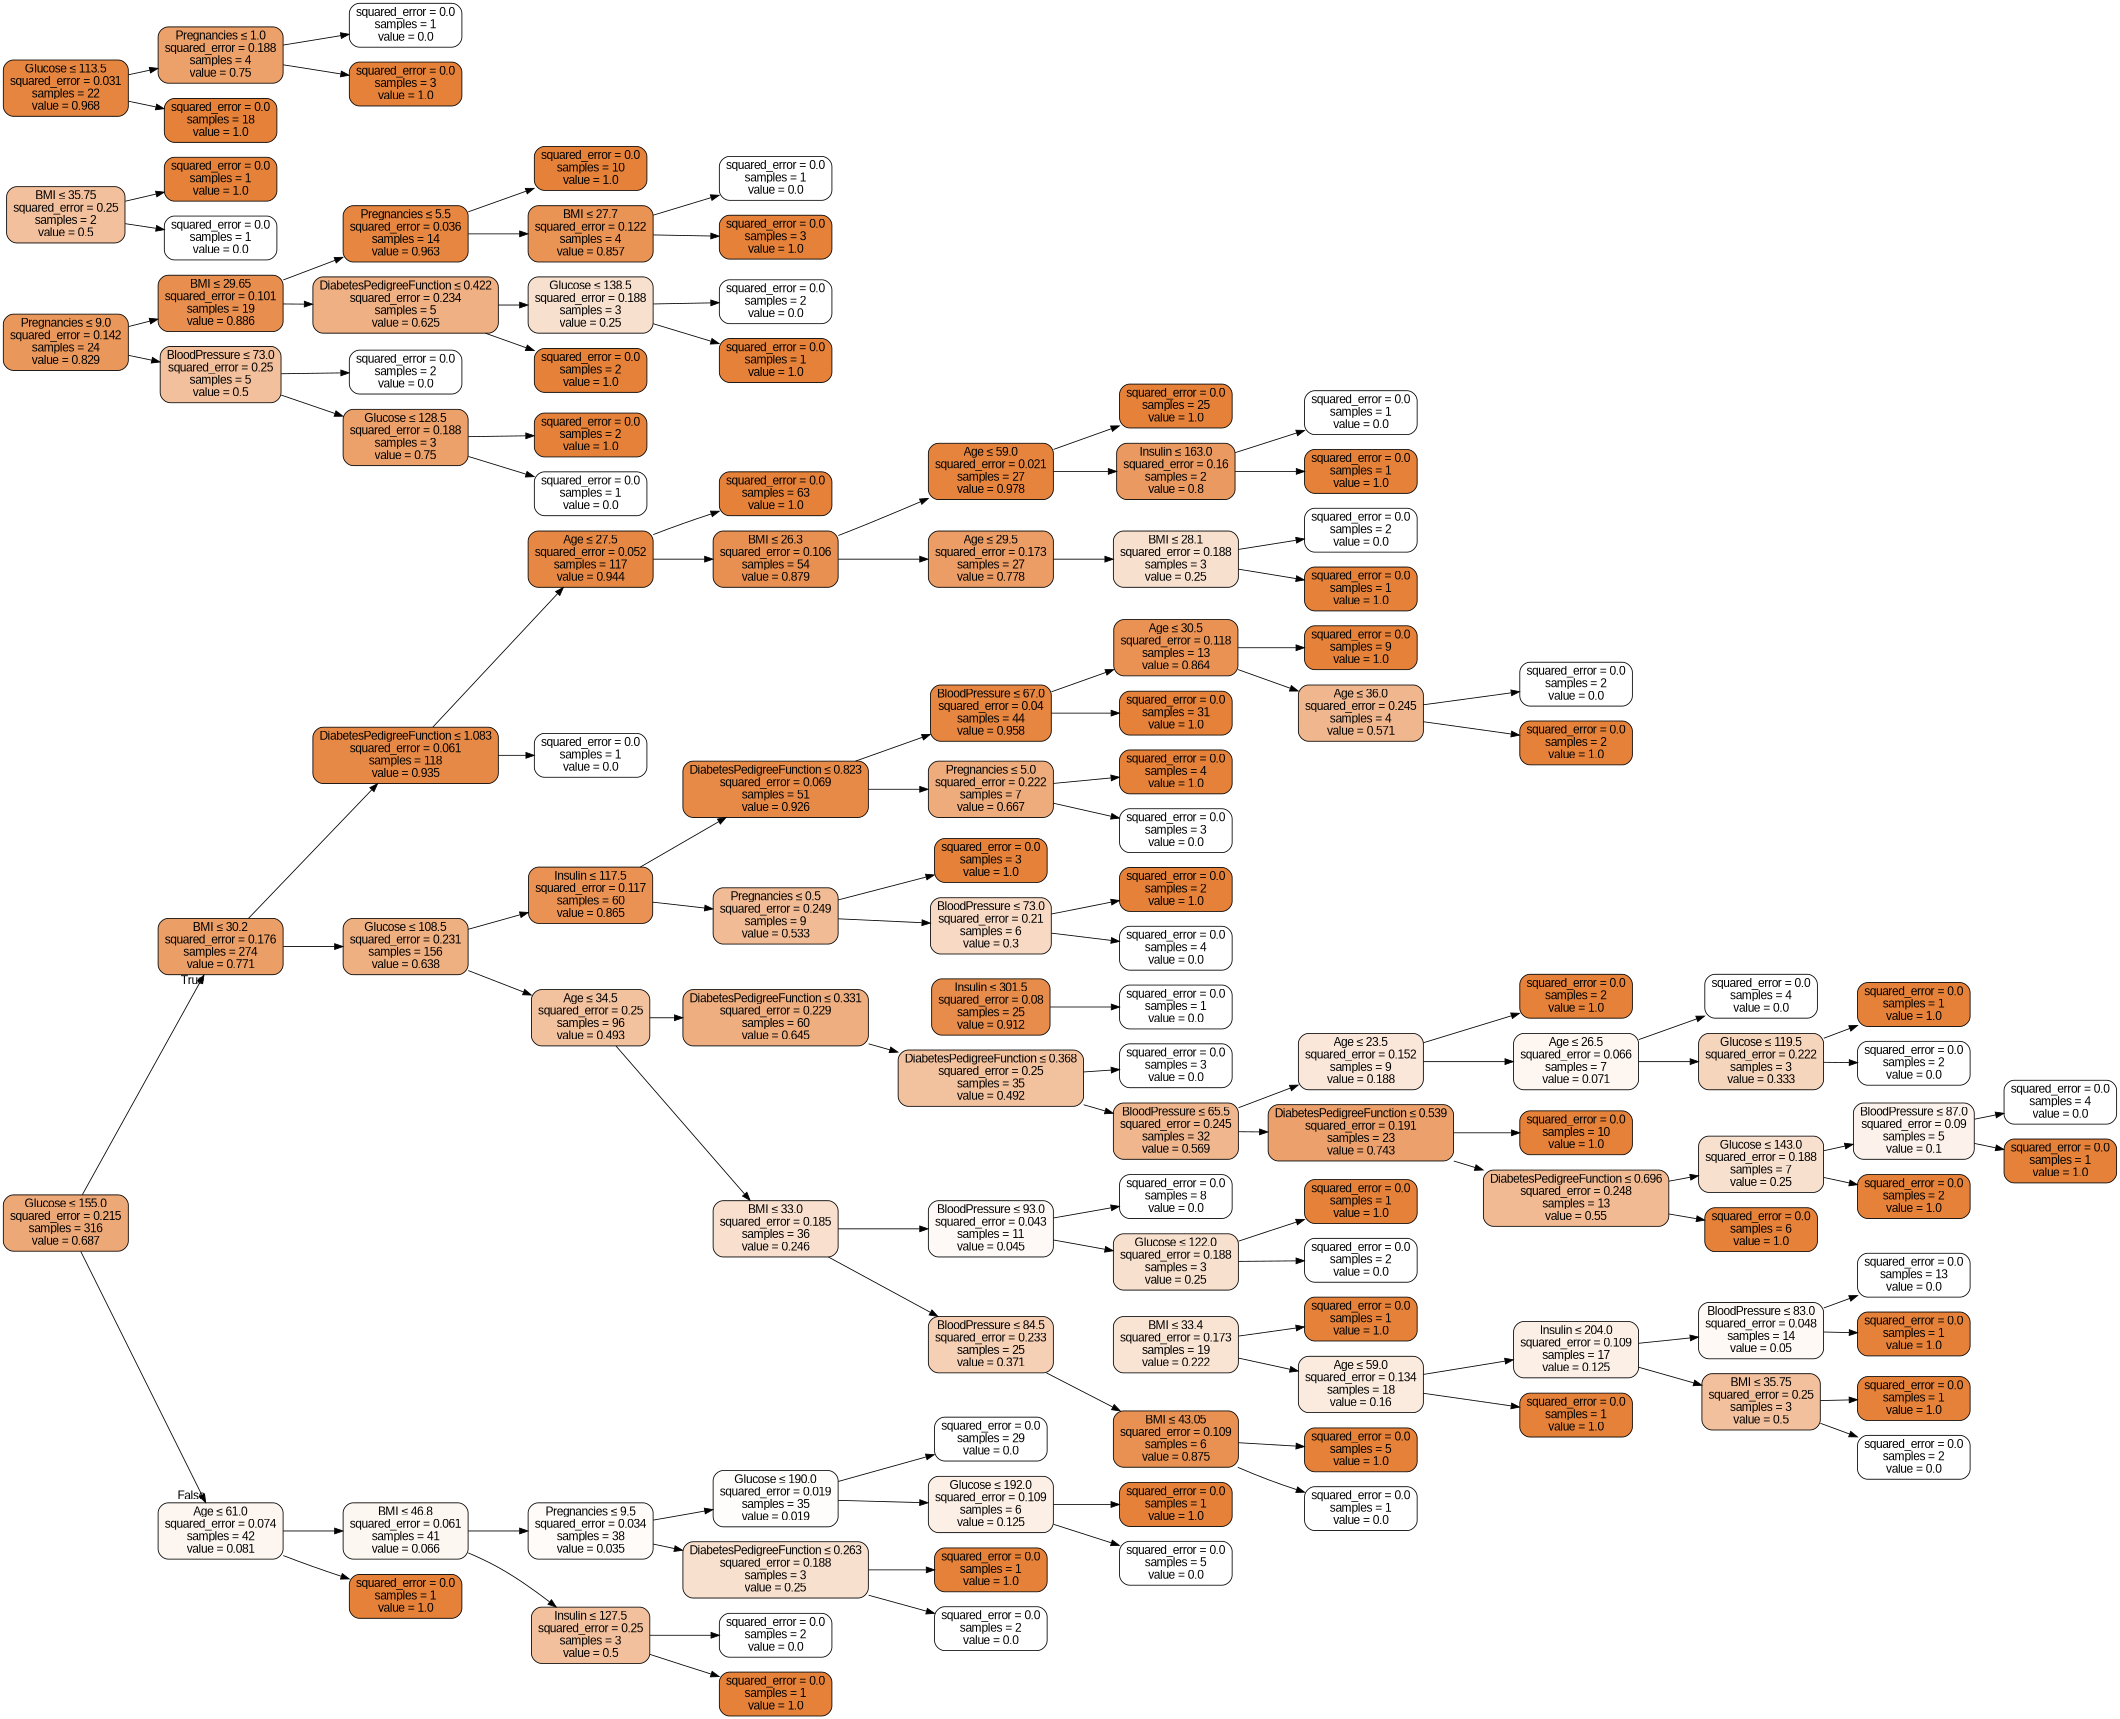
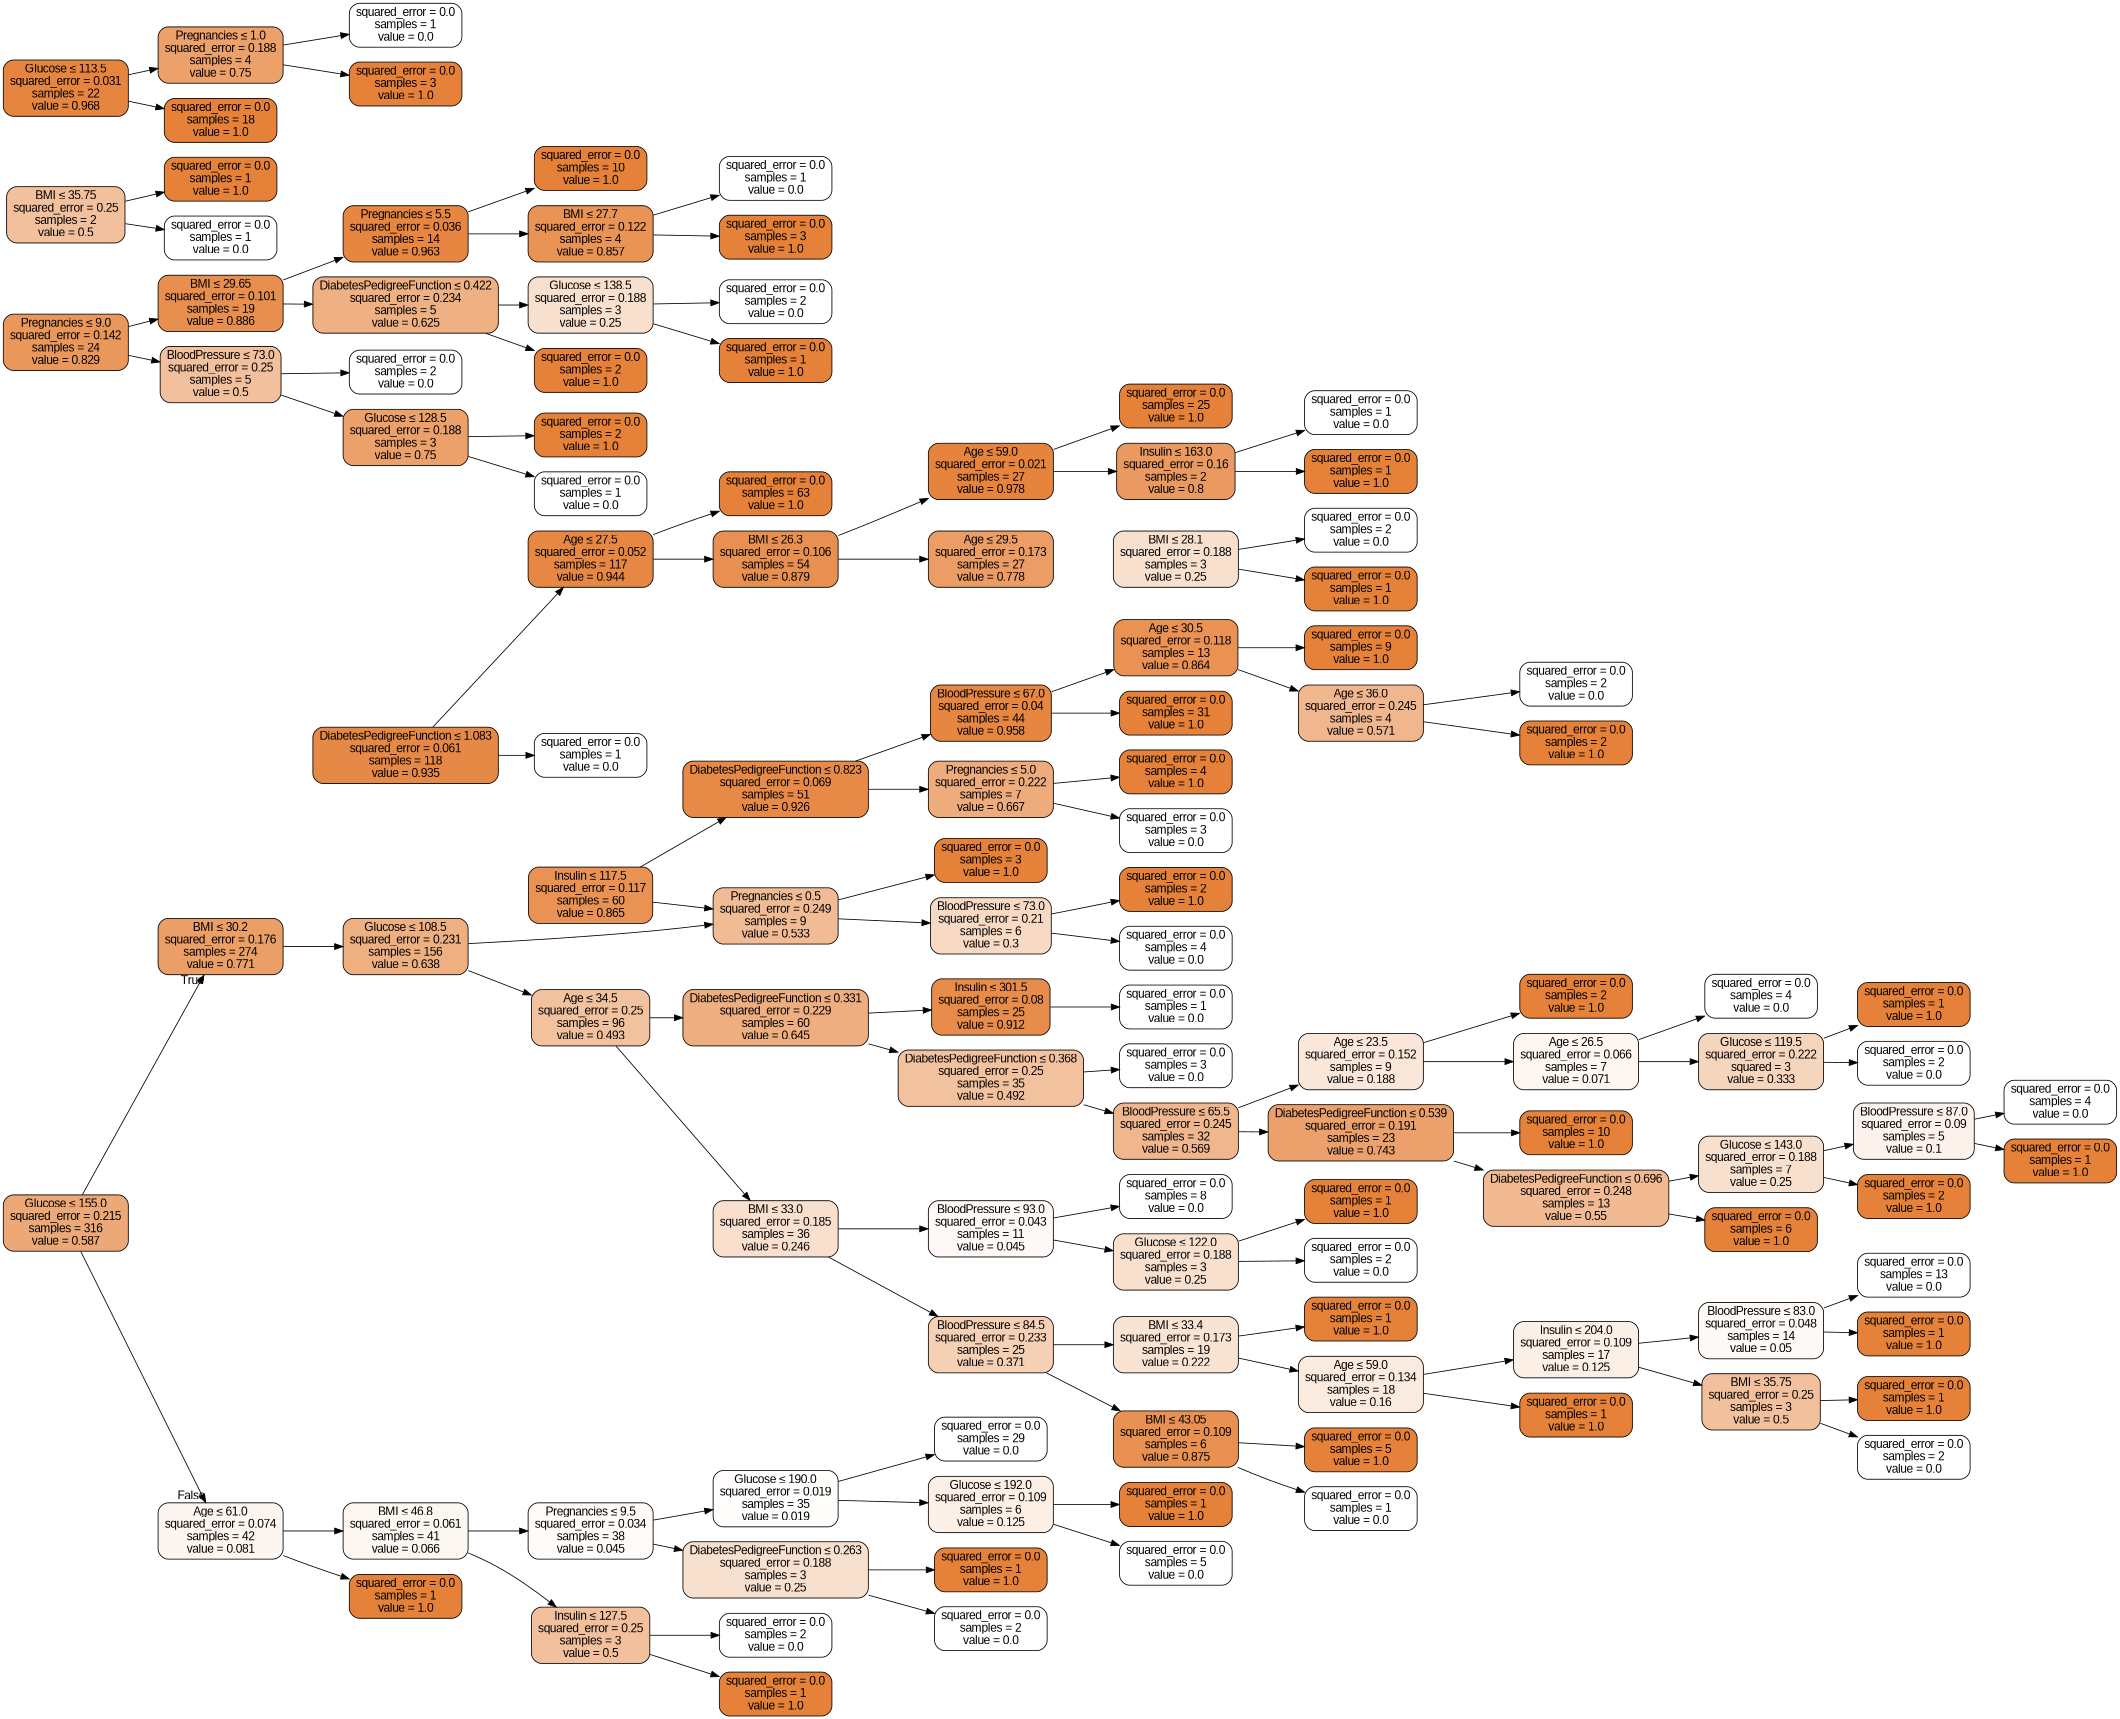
edge "Age ≤ 29.5" -> "BMI ≤ 28.1": removed
edge "BMI ≤ 30.2" -> "DiabetesPedigreeFunction ≤ 1.083": removed
edge "Glucose ≤ 108.5" -> "Insulin ≤ 117.5": now "Glucose ≤ 108.5" -> "Pregnancies ≤ 0.5"
edge "DiabetesPedigreeFunction ≤ 0.331" -> "Insulin ≤ 301.5": added
node "Glucose ≤ 119.5": text "samples = 3" -> "squared = 3"
node "Glucose ≤ 155.0": text "value = 0.687" -> "value = 0.587"
edge "BloodPressure ≤ 84.5" -> "BMI ≤ 33.4": added
node "Pregnancies ≤ 9.5": text "value = 0.035" -> "value = 0.045"
